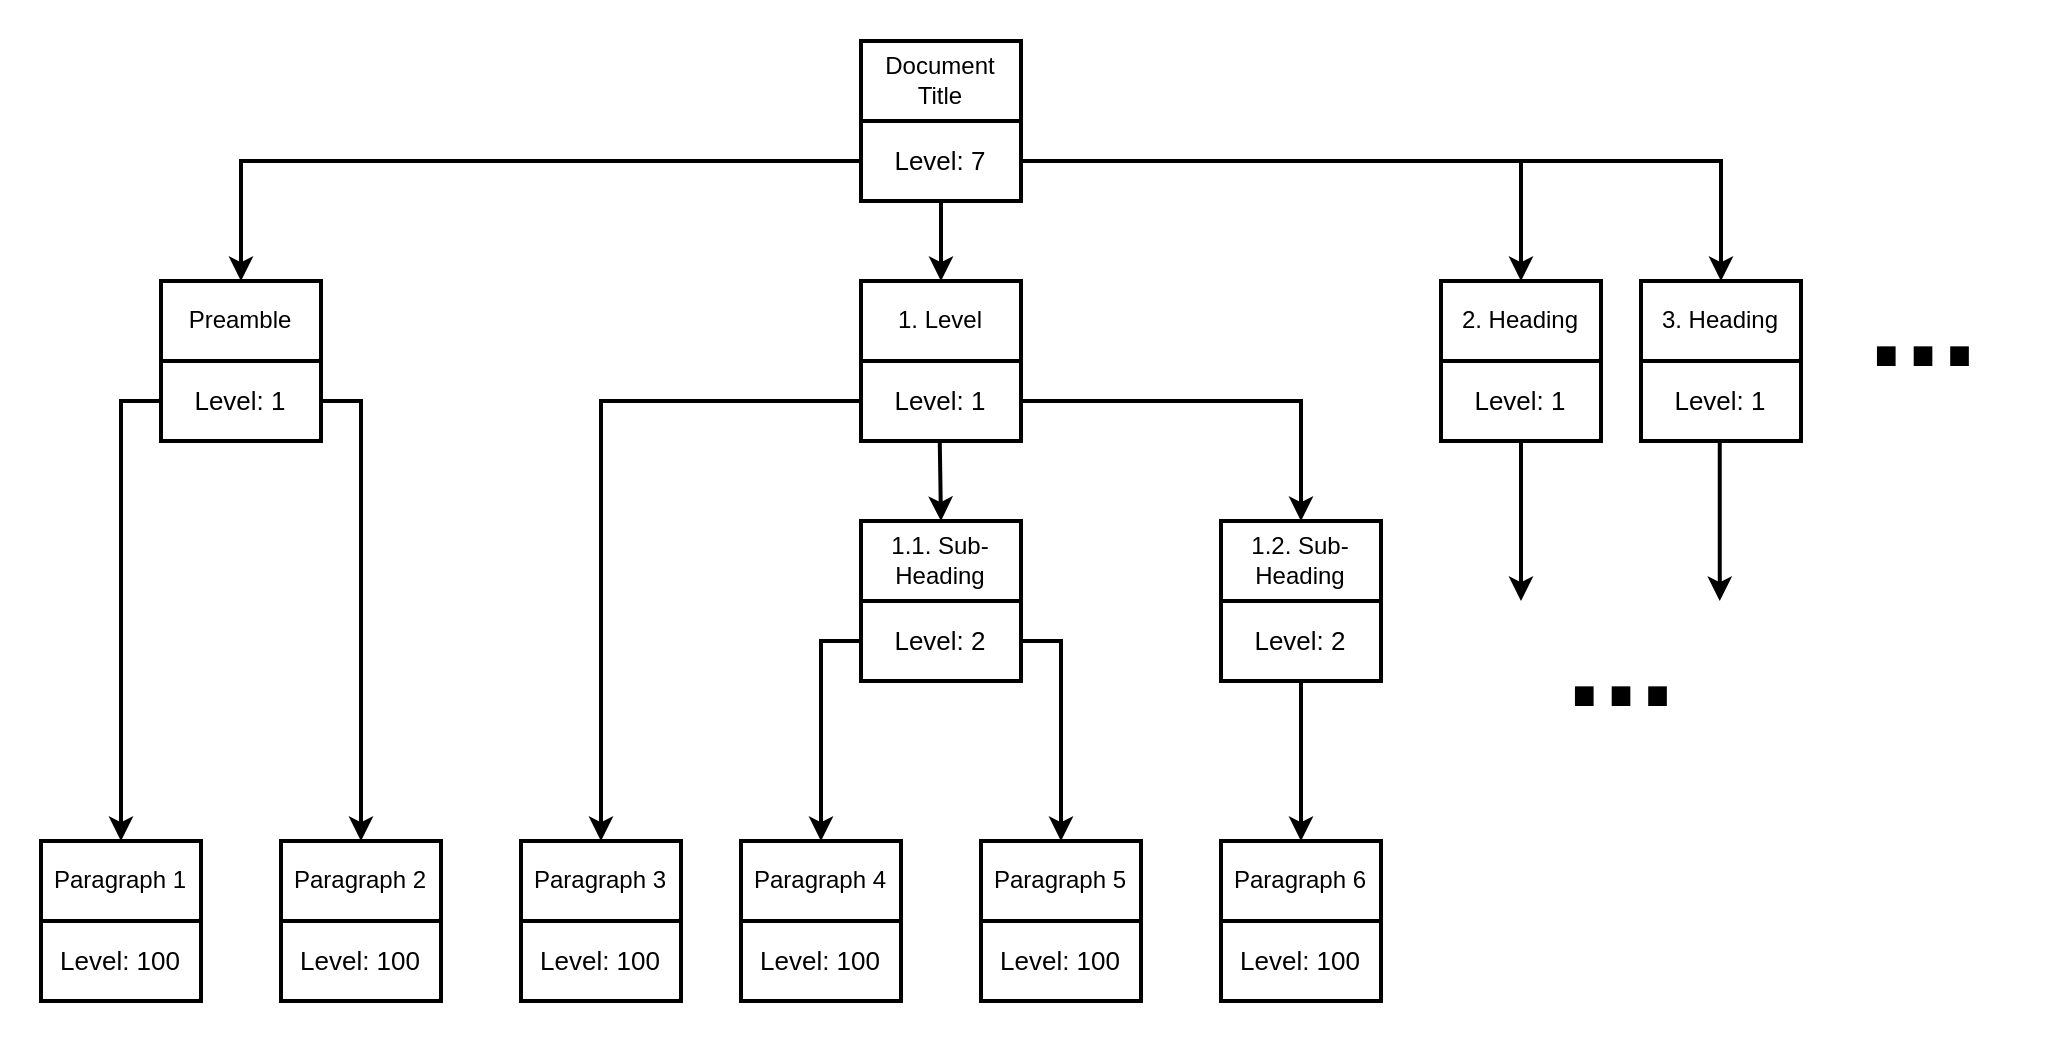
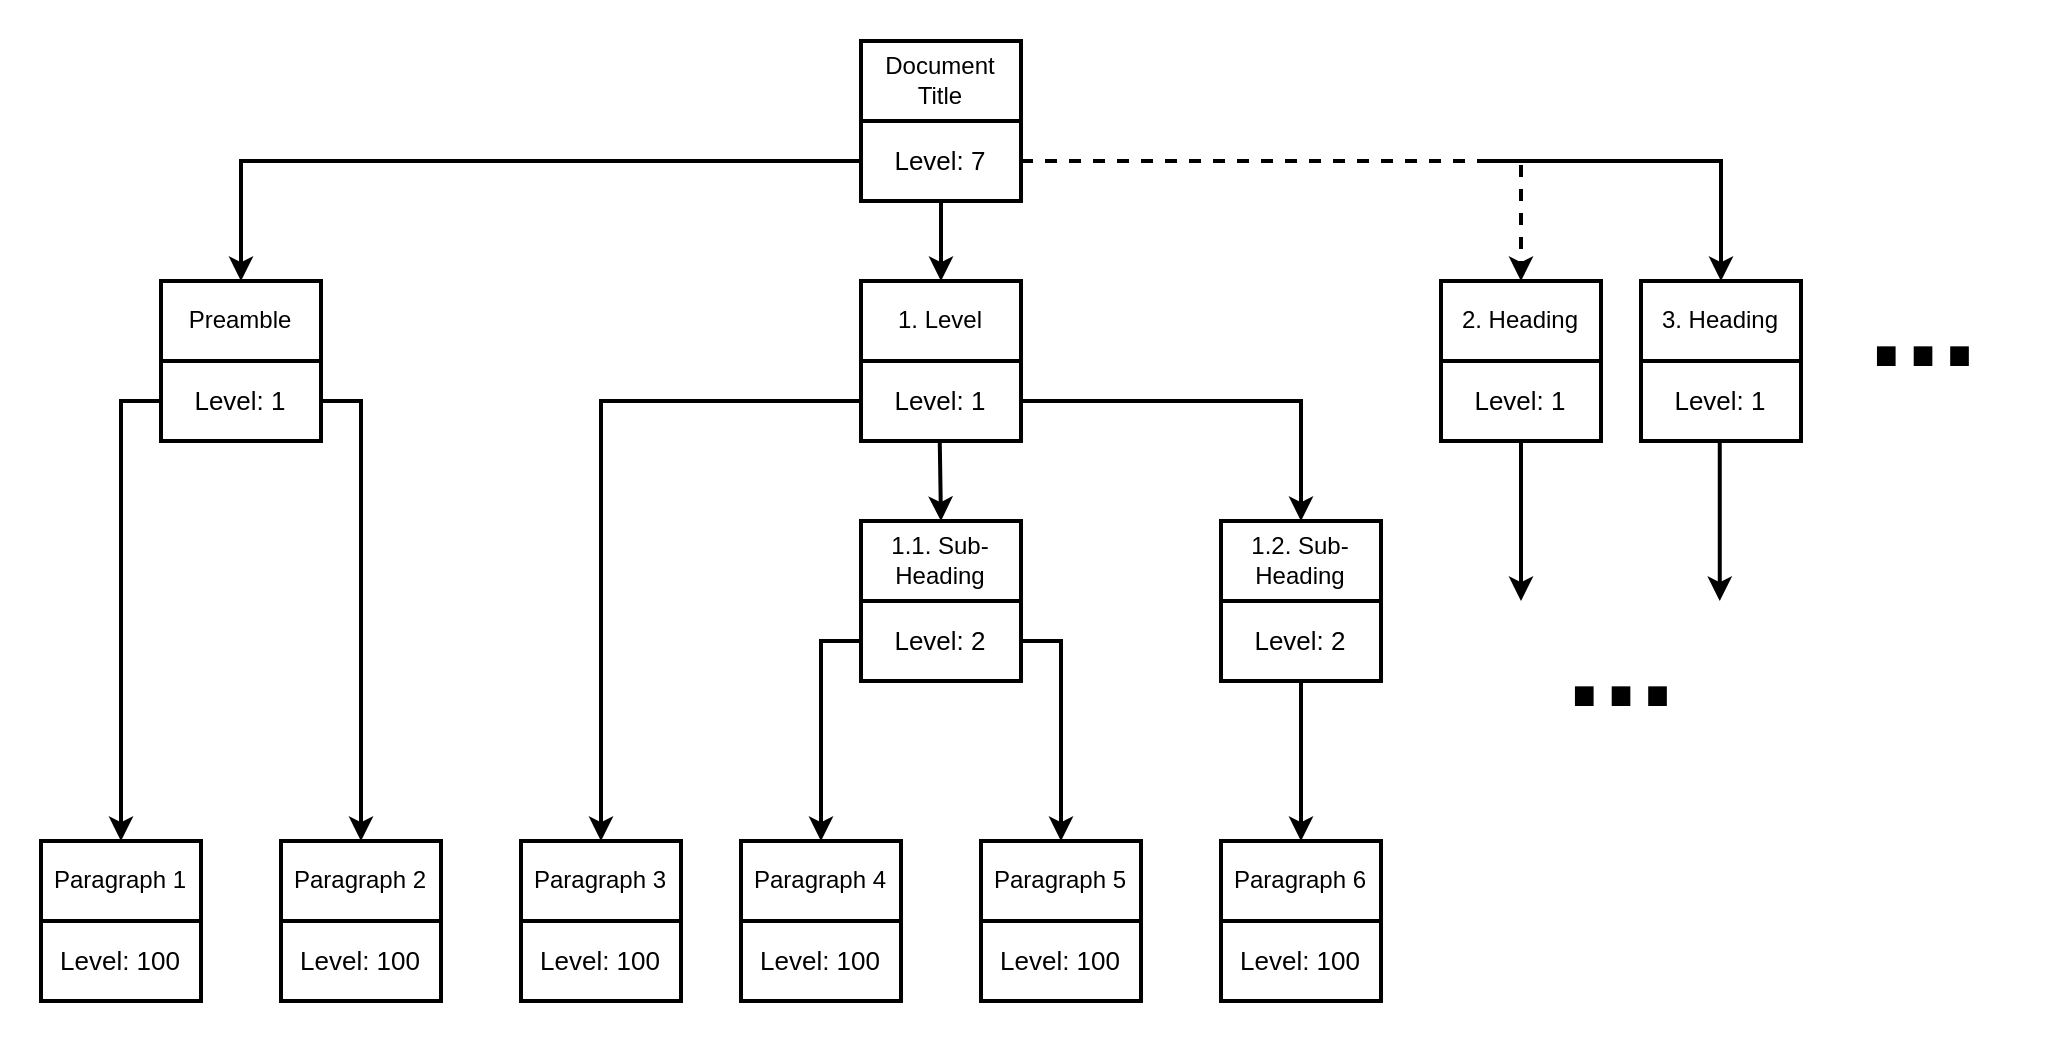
edge "Level: 7" -> "2. Heading": style solid -> dashed
